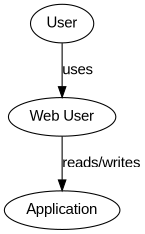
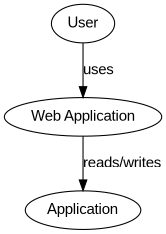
node "Web User": label "Web User" -> "Web Application"
